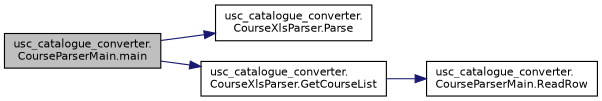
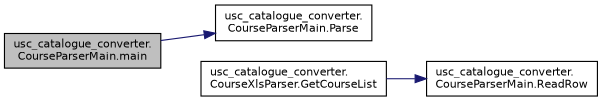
node "usc_catalogue_converter. CourseXlsParser.Parse": label "usc_catalogue_converter. CourseXlsParser.Parse" -> "usc_catalogue_converter. CourseParserMain.Parse"
edge "usc_catalogue_converter. CourseParserMain.main" -> "usc_catalogue_converter. CourseXlsParser.GetCourseList": removed
